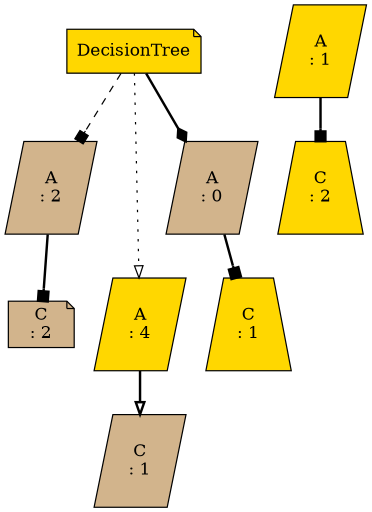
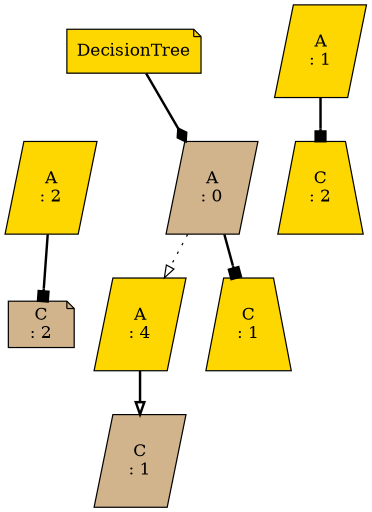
edge "DecisionTree" -> "A : 2": removed
edge "DecisionTree" -> "A : 4": now "A : 0" -> "A : 4"
node "A : 2": fillcolor tan -> gold
